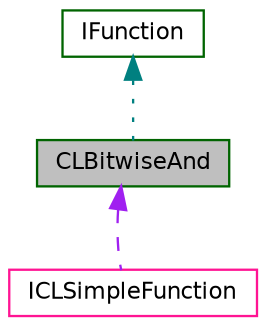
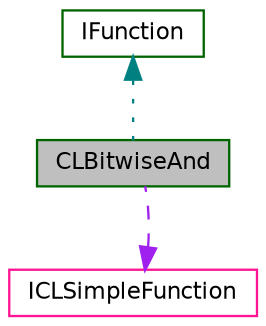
edge "ICLSimpleFunction" -> "CLBitwiseAnd": reversed
